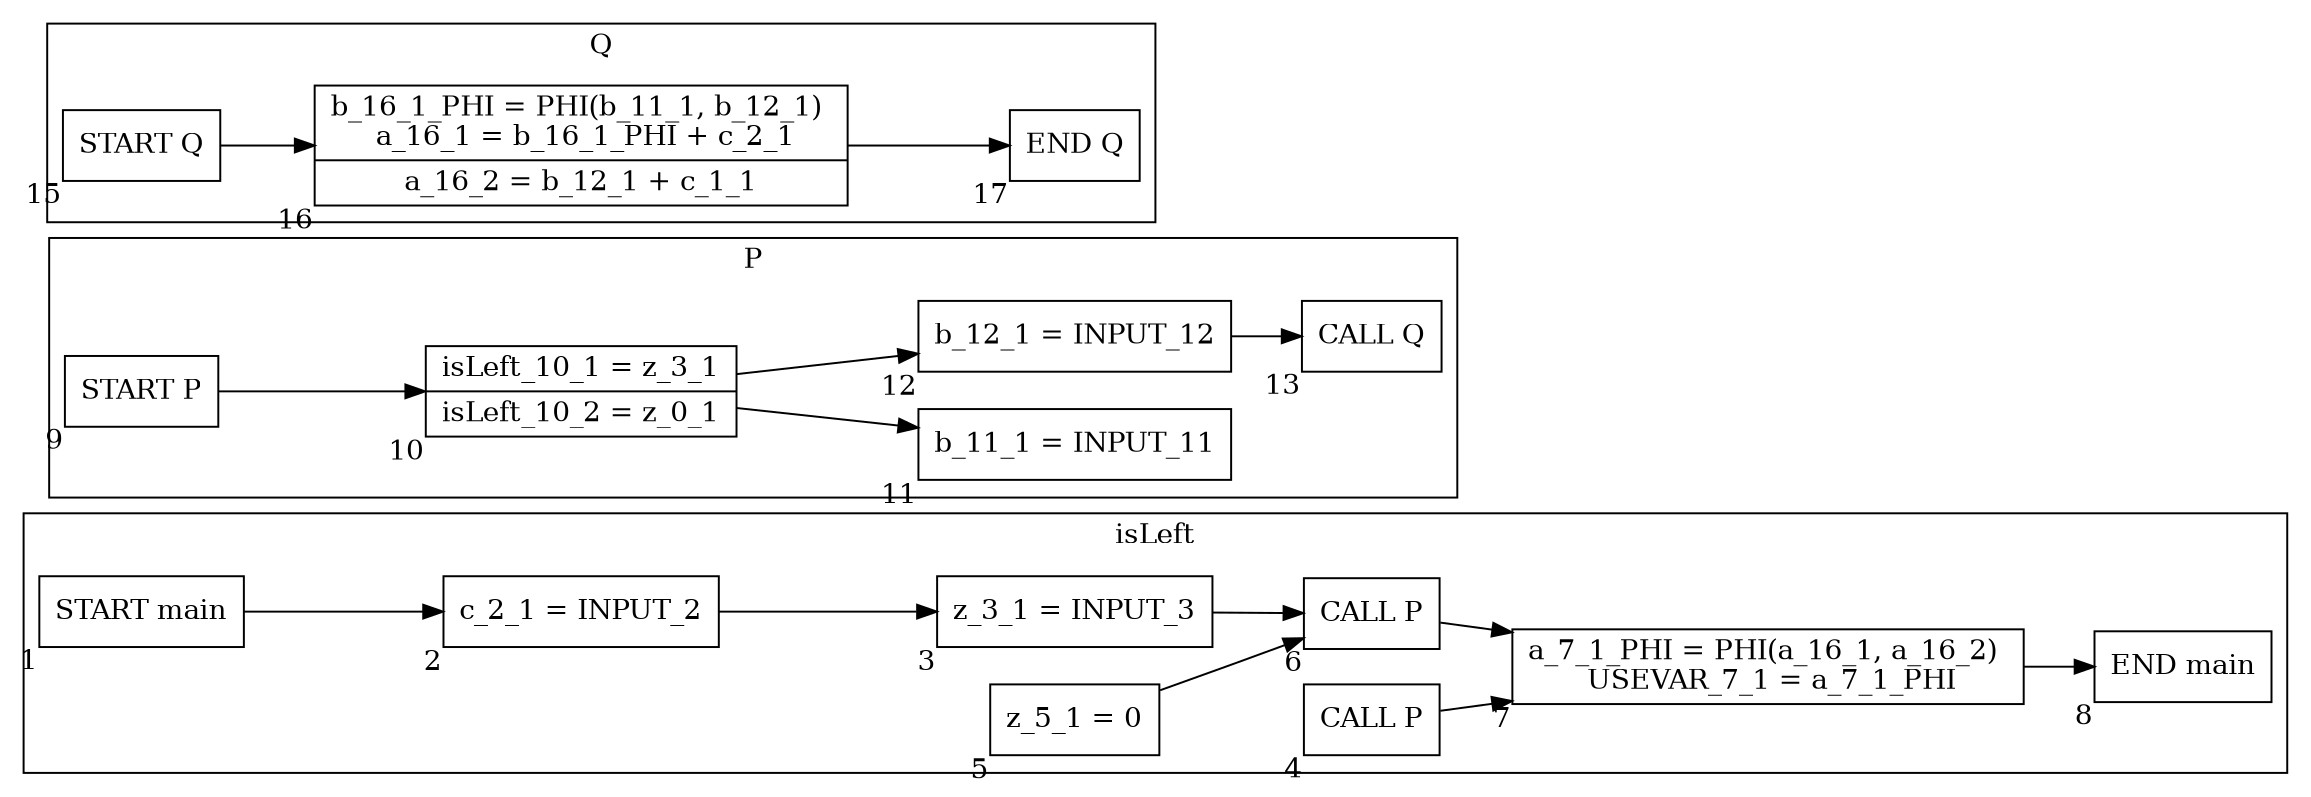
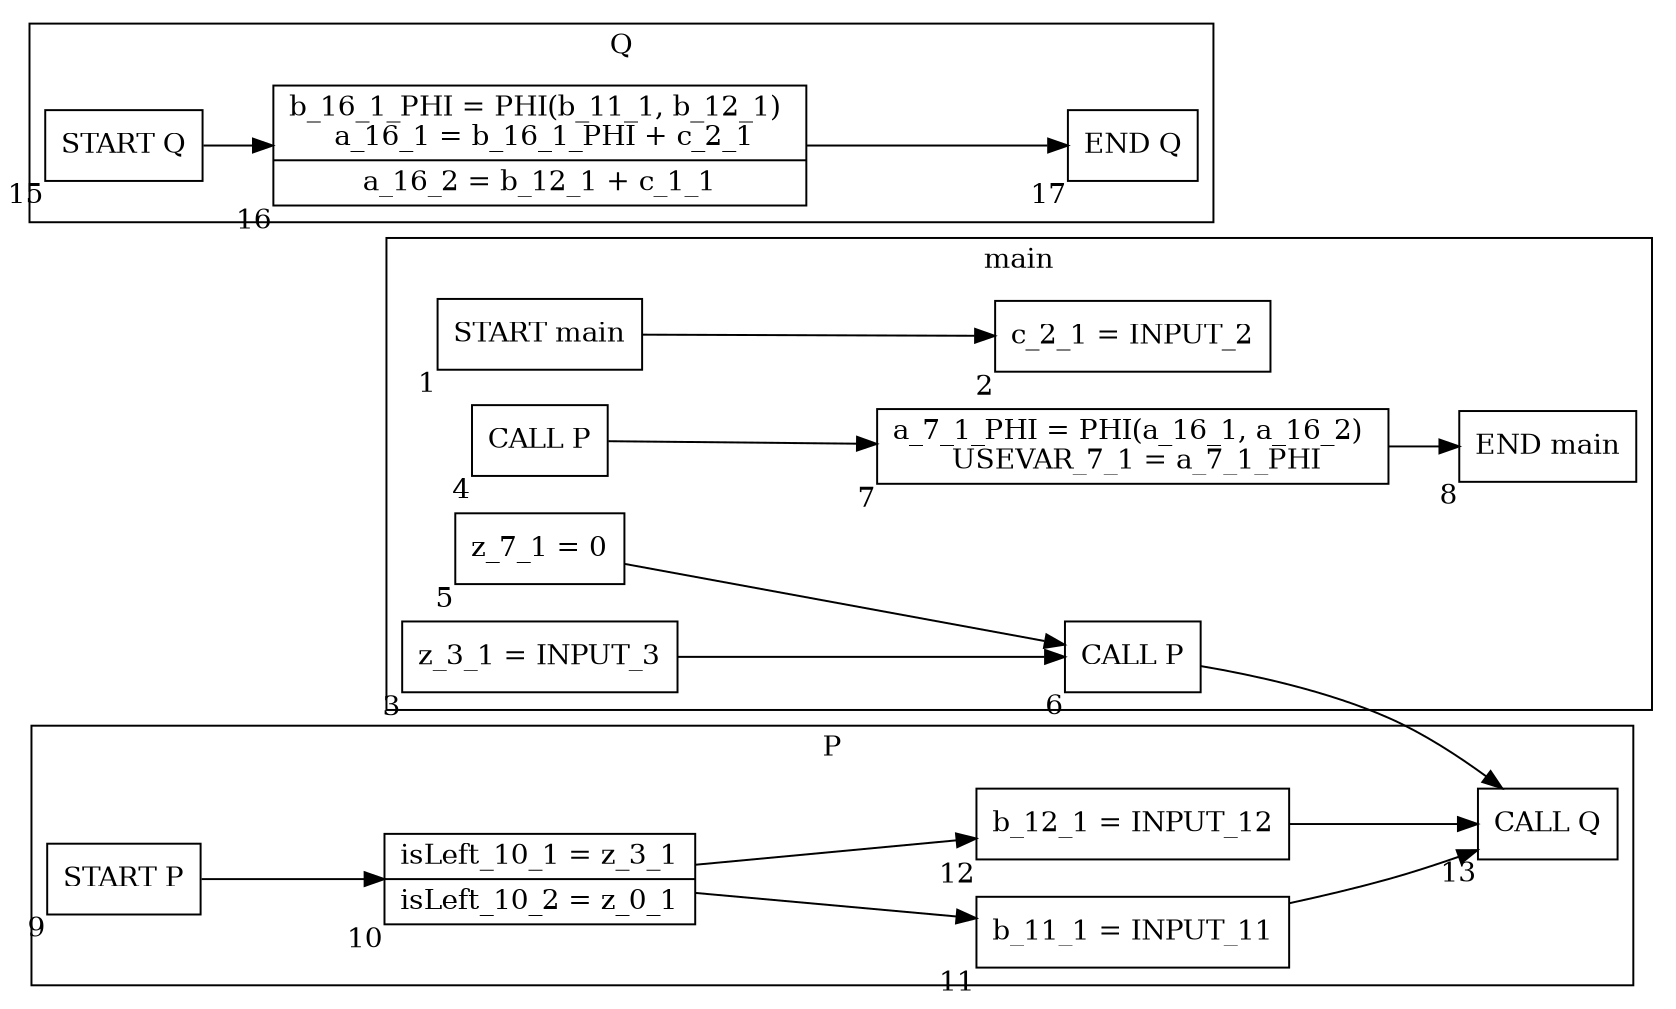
cluster "isLeft": label "isLeft" -> "main"
edge "c_2_1 = INPUT_2 2" -> "z_3_1 = INPUT_3 3": removed
edge "CALL P 6" -> "a_7_1_PHI = PHI(a_16_1, a_16_2) USEVAR_7_1 = a_7_1_PHI 7": now "CALL P 6" -> "CALL Q 13"
node "z_5_1 = 0 5": label "z_5_1 = 0 5" -> "z_7_1 = 0 5"
edge "b_11_1 = INPUT_11 11" -> "CALL Q 13": added
